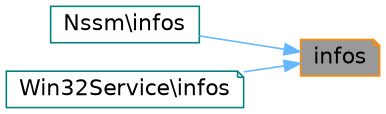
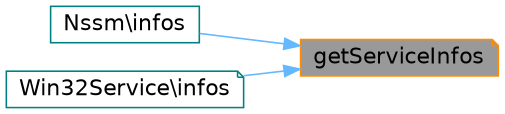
node "infos": label "infos" -> "getServiceInfos"
